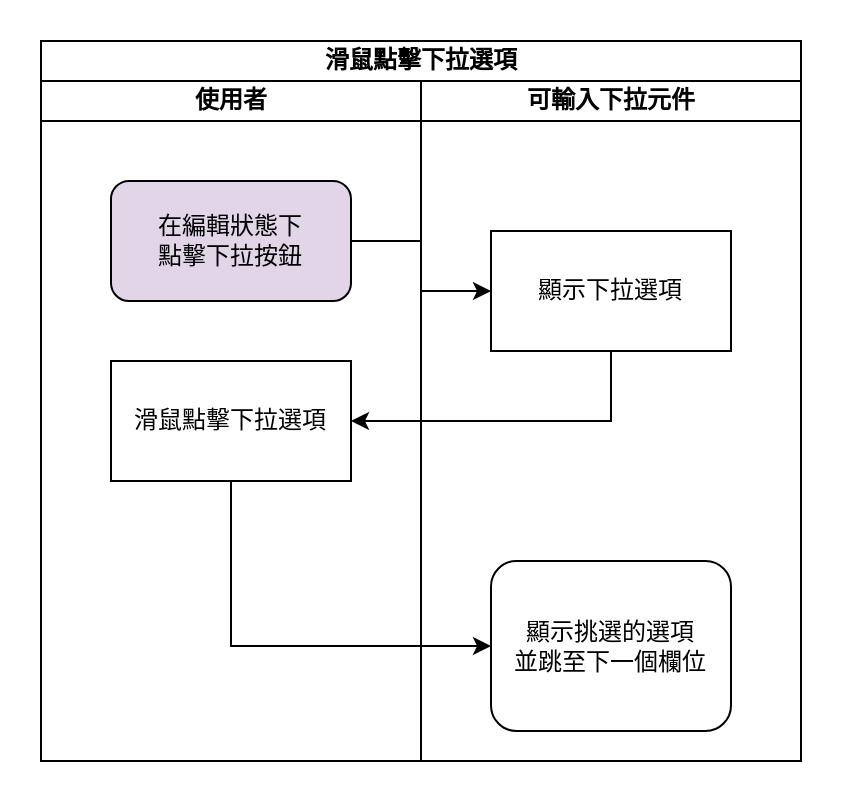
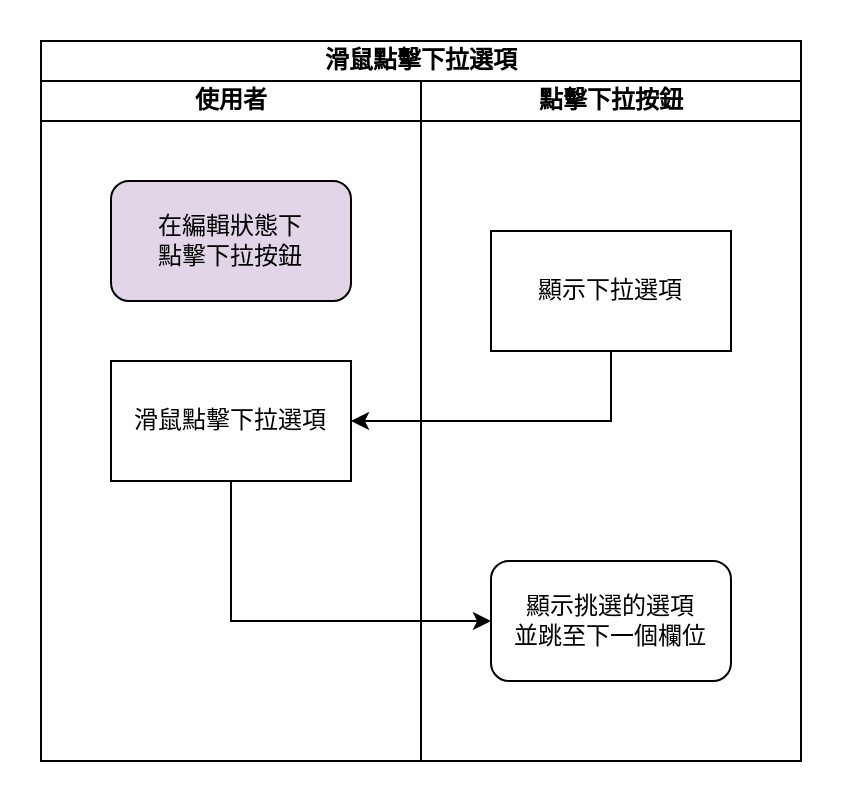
node "可輸入下拉元件": label "可輸入下拉元件" -> "點擊下拉按鈕"
edge "在編輯狀態下 點擊下拉按鈕" -> "顯示下拉選項": removed
node "顯示挑選的選項 並跳至下一個欄位": size 240x170 -> 240x120
